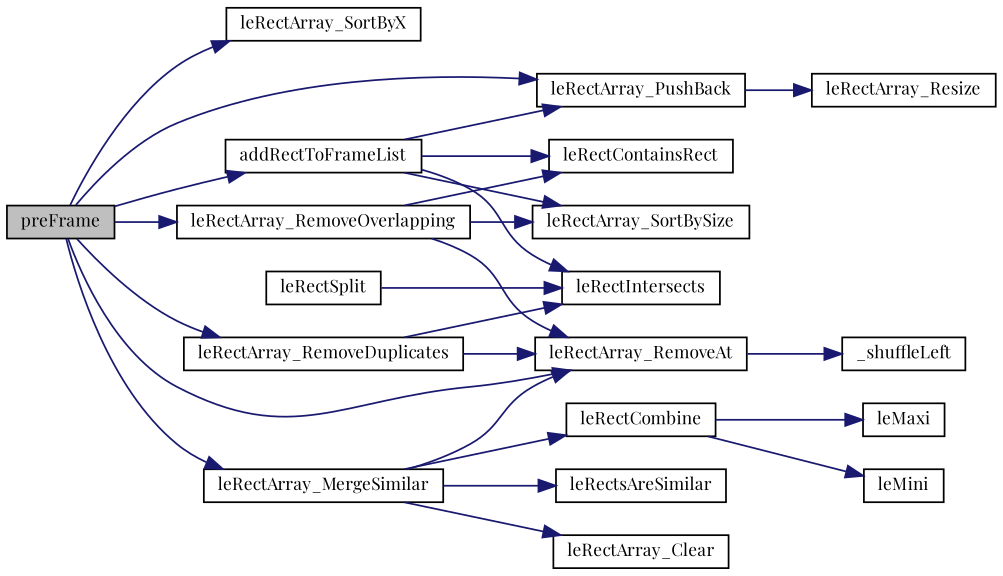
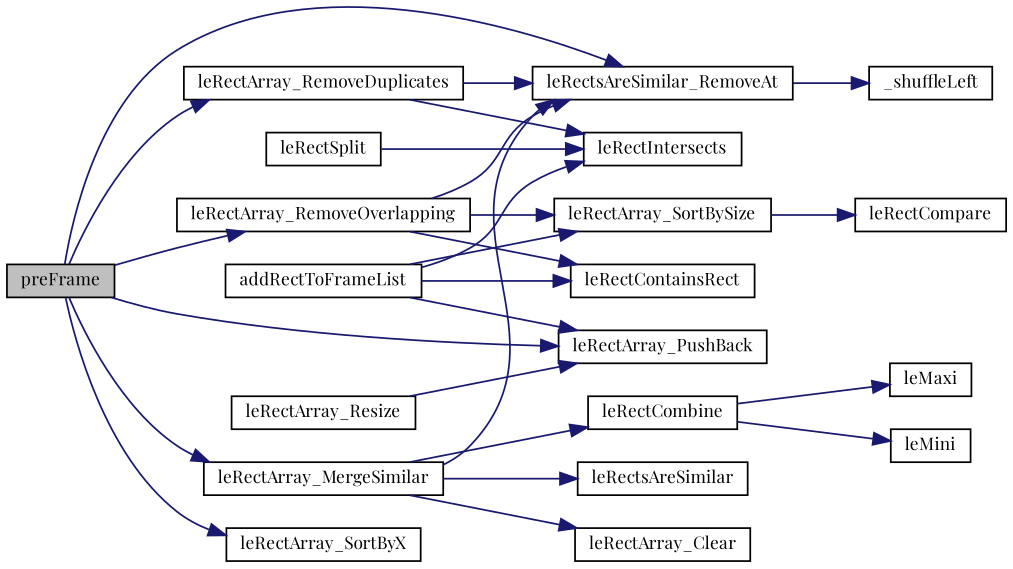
edge "leRectArray_PushBack" -> "leRectArray_Resize": reversed
edge "preFrame" -> "addRectToFrameList": removed
node "leRectCompare": added
node "leRectArray_RemoveAt": label "leRectArray_RemoveAt" -> "leRectsAreSimilar_RemoveAt"
